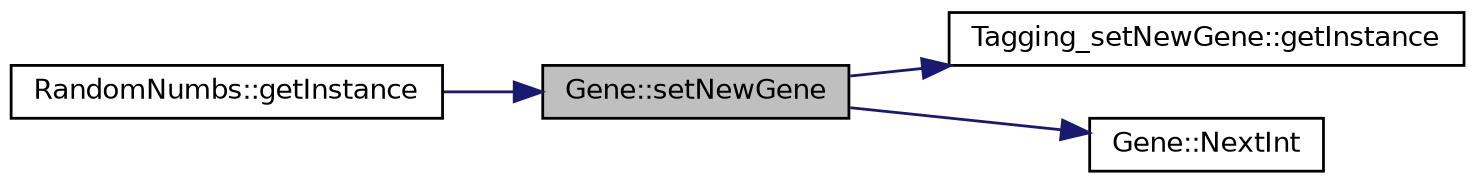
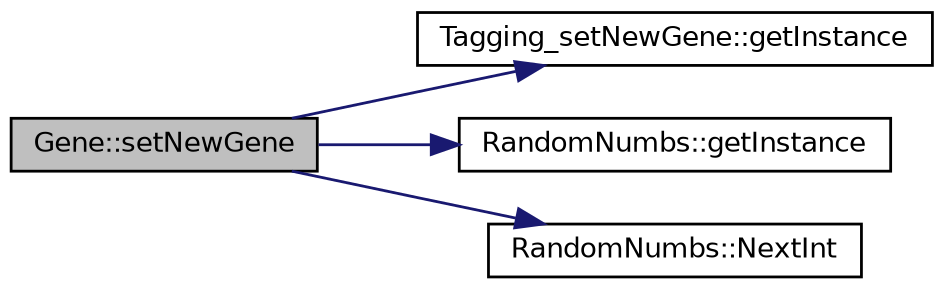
edge "RandomNumbs::getInstance" -> "Gene::setNewGene": reversed
node "Gene::NextInt": label "Gene::NextInt" -> "RandomNumbs::NextInt"
